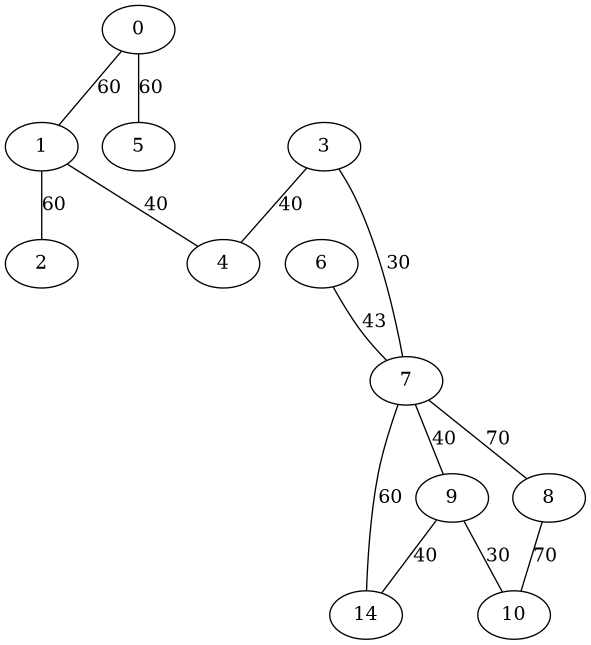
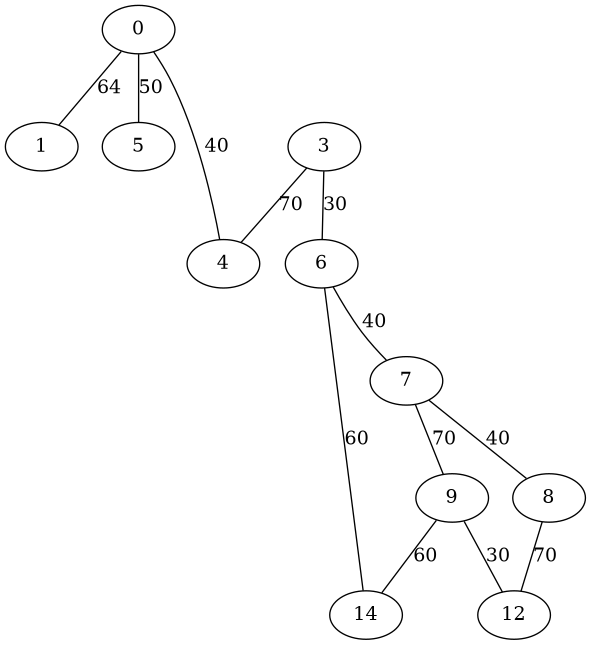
edge "0" -- "1": label "60" -> "64"
edge "0" -- "5": label "60" -> "50"
edge "1" -- "4": now "0" -- "4"
edge "3" -- "4": label "40" -> "70"
edge "3" -- "7": now "3" -- "6"
node "2": removed
edge "6" -- "7": label "43" -> "40"
edge "7" -- "9": label "40" -> "70"
edge "7" -- "8": label "70" -> "40"
edge "7" -- "14": now "6" -- "14"
edge "9" -- "14": label "40" -> "60"
node "10": label "10" -> "12"
